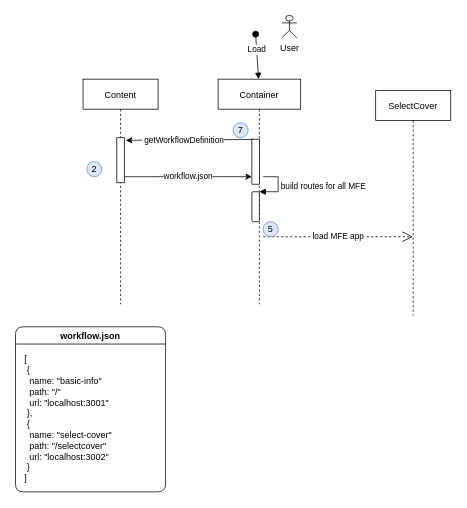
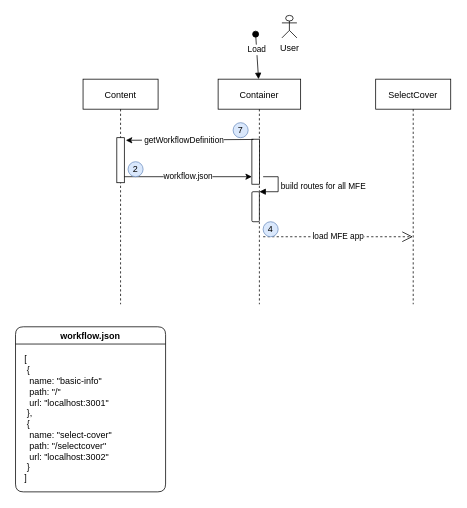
node "2": moved (94, 169) -> (135, 169)
node "SelectCover": moved (413, 203) -> (413, 192)
node "5": label "5" -> "4"
